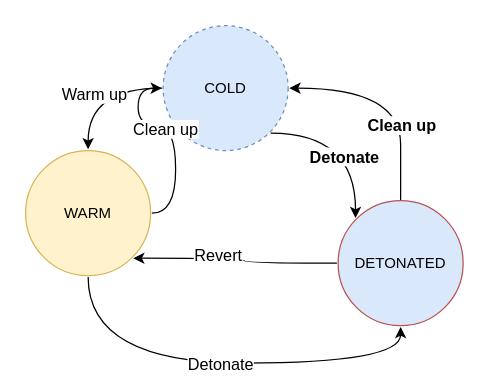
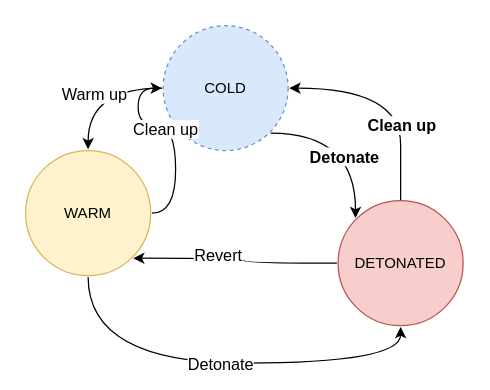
node "DETONATED": fillcolor #dae8fc -> #f8cecc
